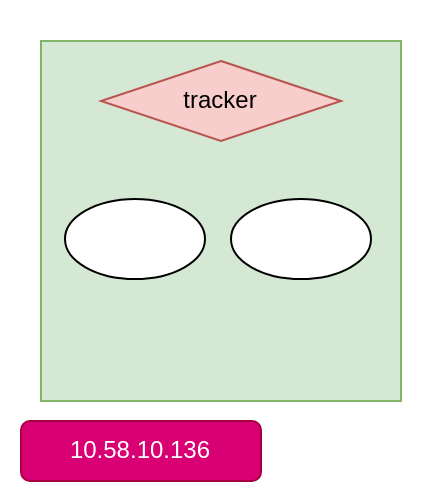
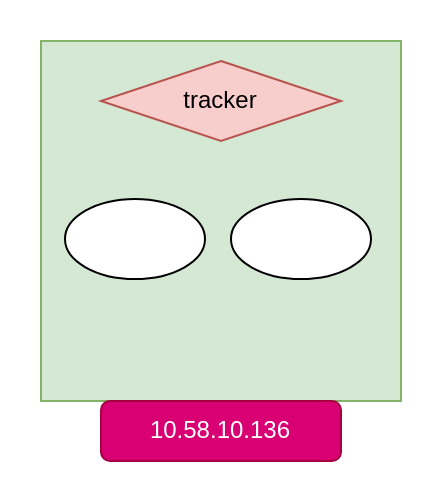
node "10.58.10.136": moved (141, 451) -> (221, 431)
